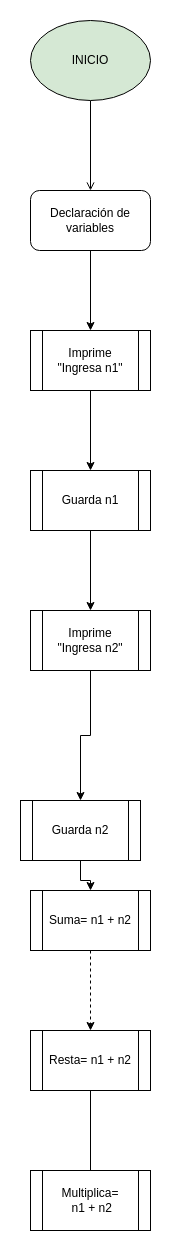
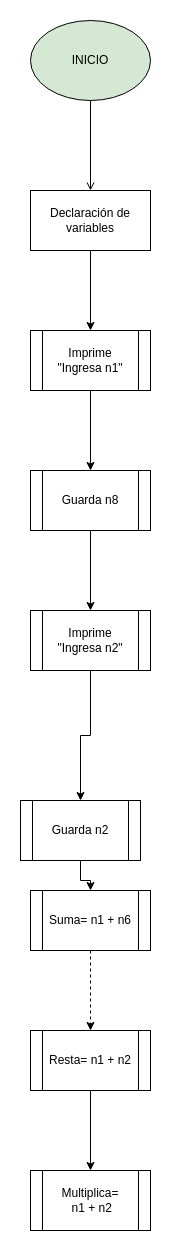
node "Declaración de variables": shape rounded rectangle -> rectangle
node "Guarda n1": label "Guarda n1" -> "Guarda n8"
node "Suma= n1 + n2": label "Suma= n1 + n2" -> "Suma= n1 + n6"
edge "Resta= n1 + n2" -- "Multiplica= n1 + n2": arrowhead none -> classic
